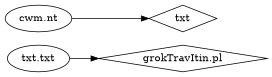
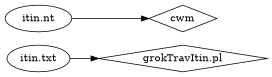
node "cwm.nt": label "cwm.nt" -> "itin.nt"
node "txt": label "txt" -> "cwm"
node "txt.txt": label "txt.txt" -> "itin.txt"
